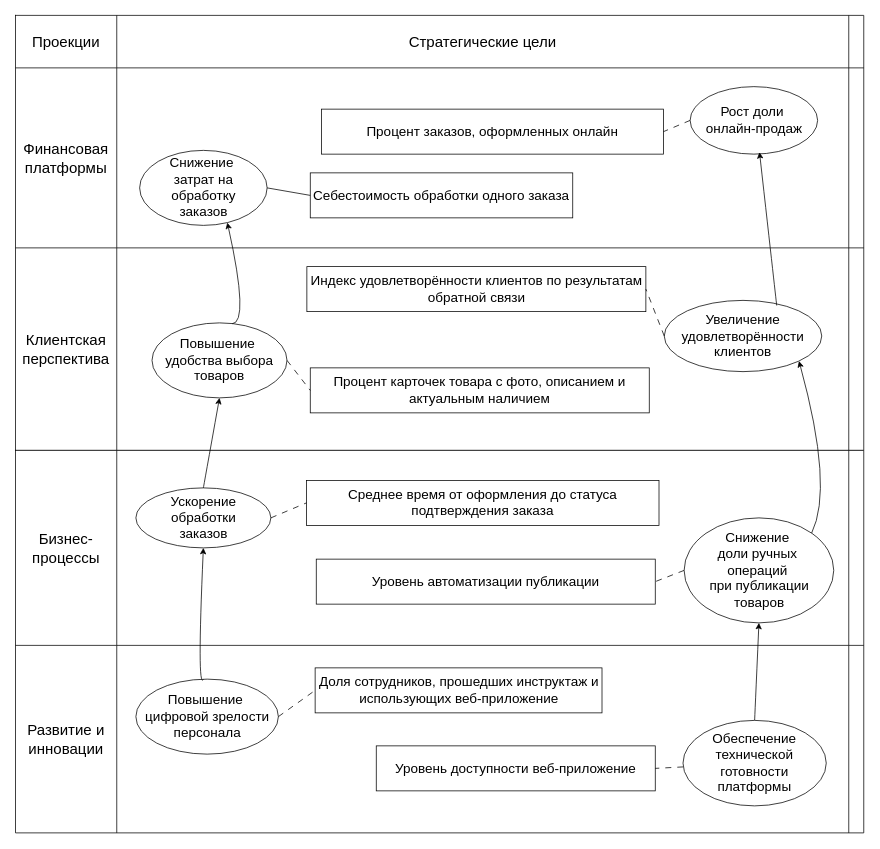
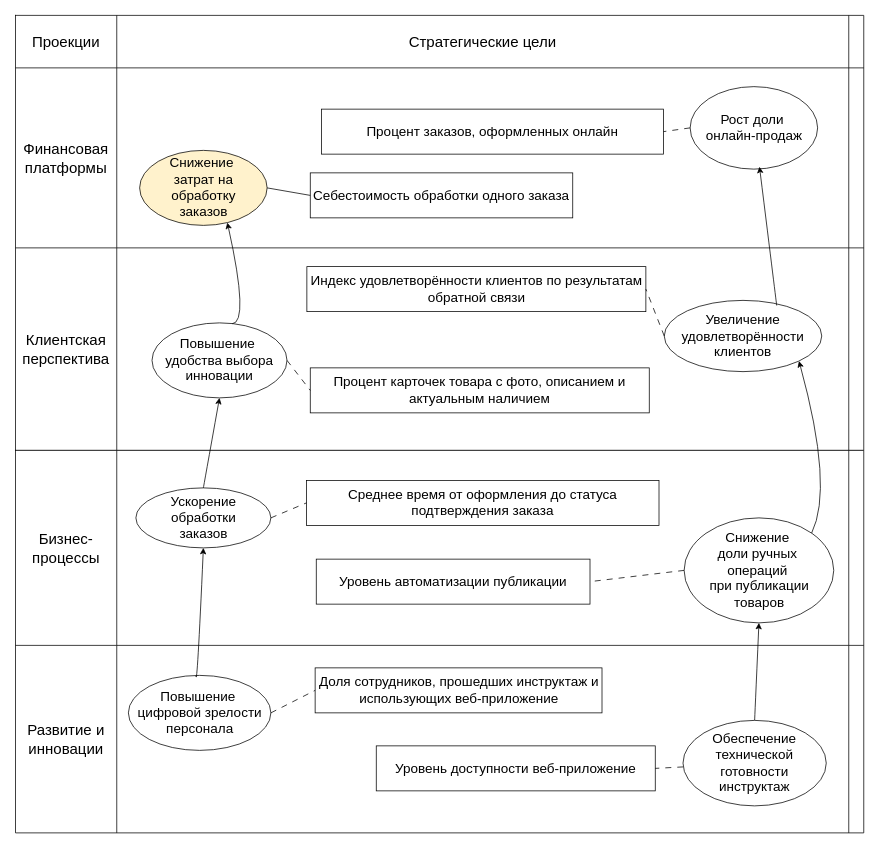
node "Рост доли онлайн-продаж": size 128x68 -> 128x83
node "Снижение затрат на обработку заказов": fillcolor #ffffff -> #fff2cc
node "Повышение удобства выбора товаров": label "Повышение удобства выбора товаров" -> "Повышение удобства выбора инновации"
node "Уровень автоматизации публикации": size 339x45 -> 274x45
node "Повышение цифровой зрелости персонала": moved (207, 717) -> (200, 713)
node "Обеспечение технической готовности платформы": label "Обеспечение технической готовности платформы" -> "Обеспечение технической готовности инструктаж"
